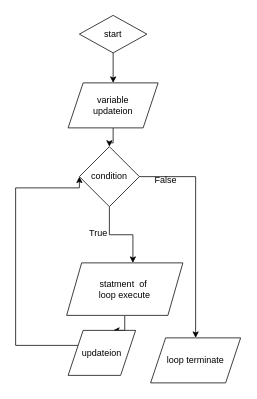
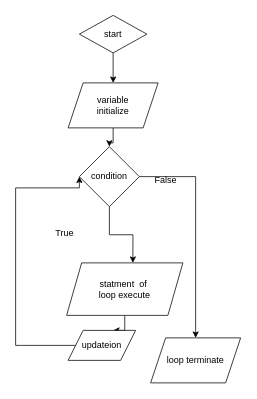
node "variable updateion": label "variable updateion" -> "variable initialize"
node "True": moved (98, 233) -> (64, 233)
node "updateion": size 68x45 -> 68x30
